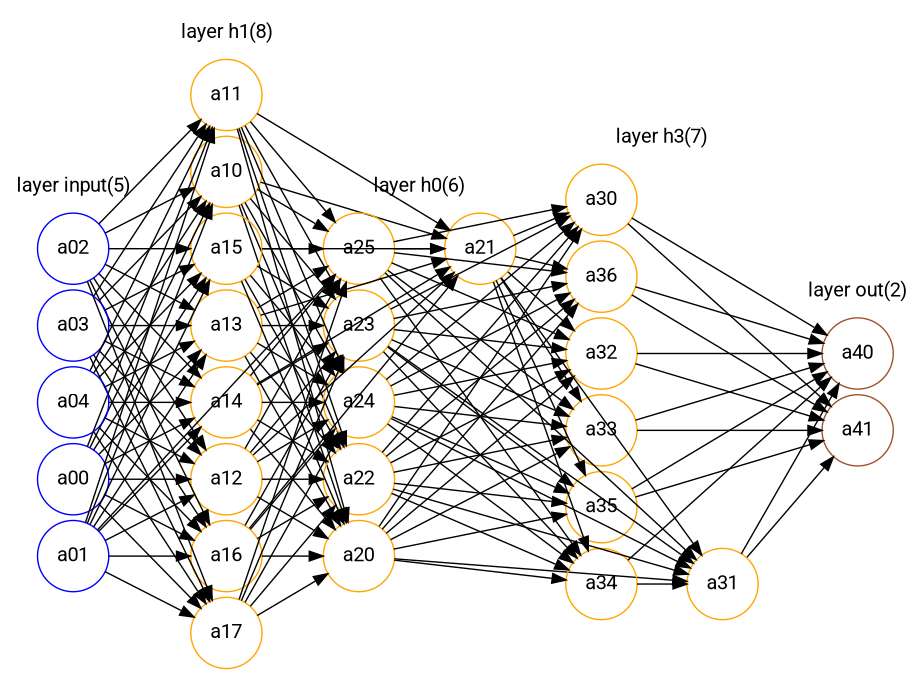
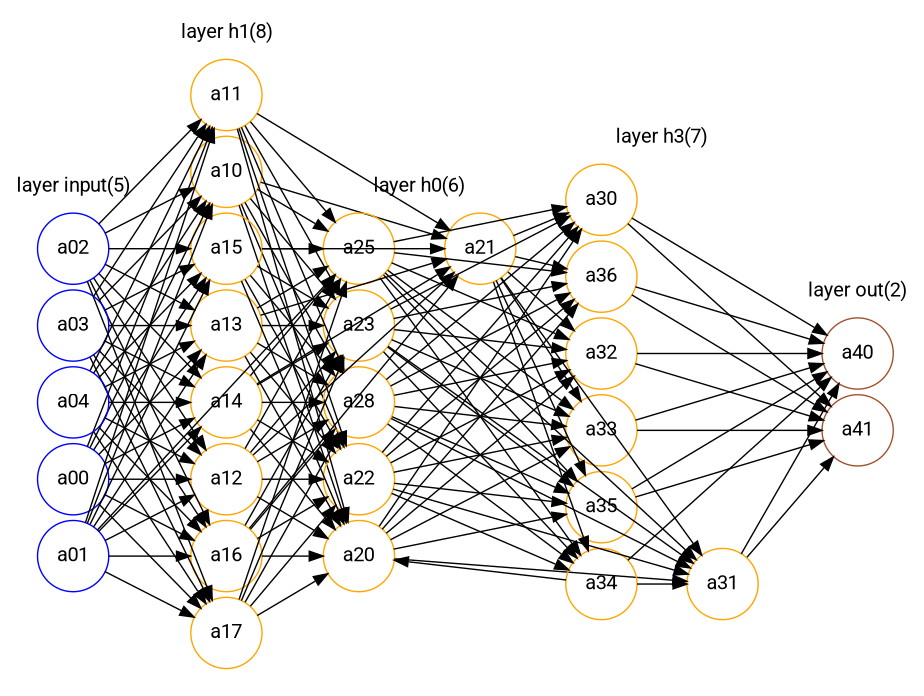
edge "a25" -> "a21": now "a25" -> "a35"
node "a24": label "a24" -> "a28"
edge "a20" -> "a34": reversed
